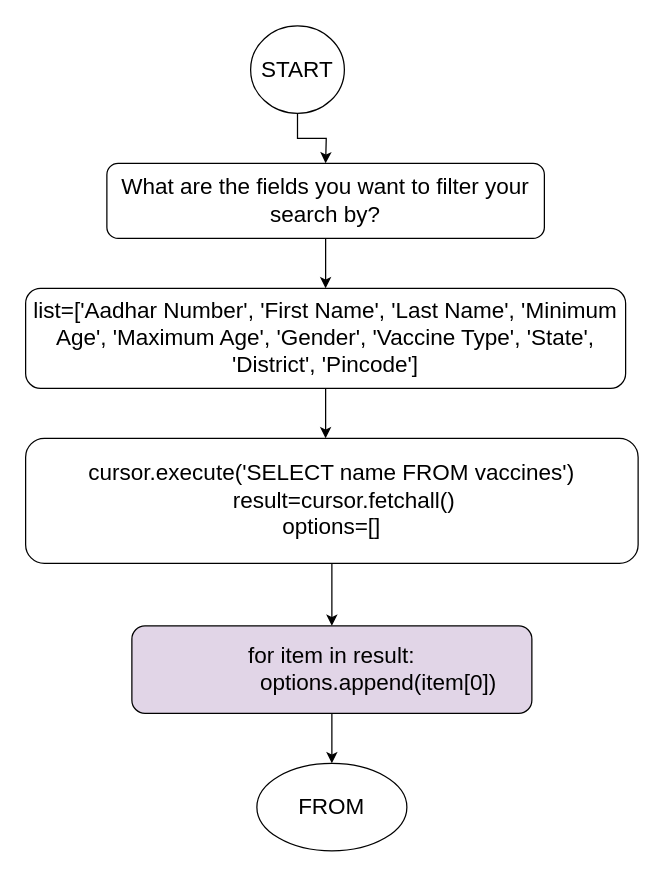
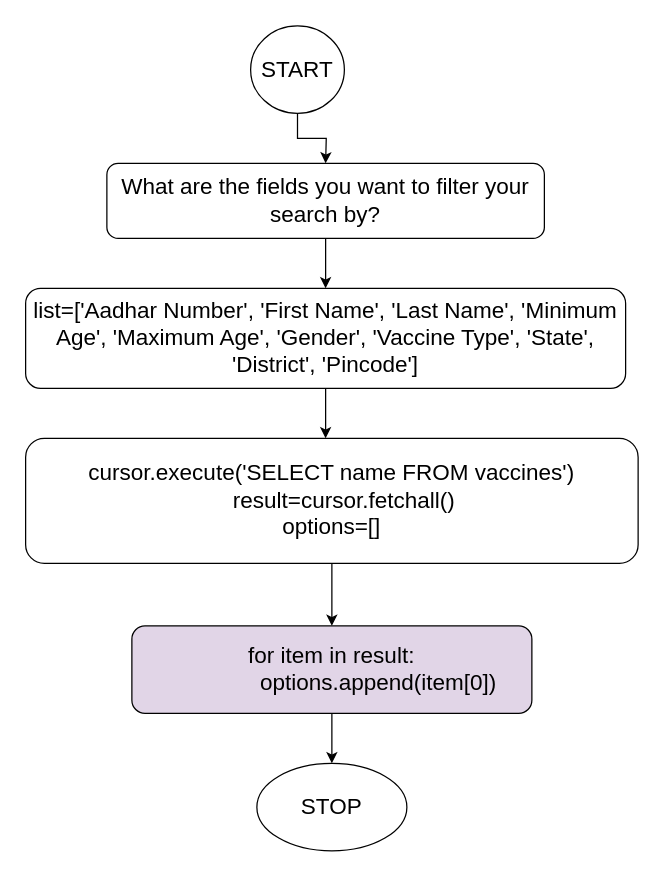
node "FROM": label "FROM" -> "STOP"
